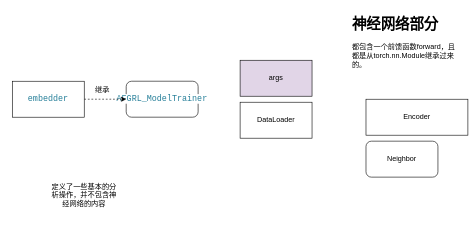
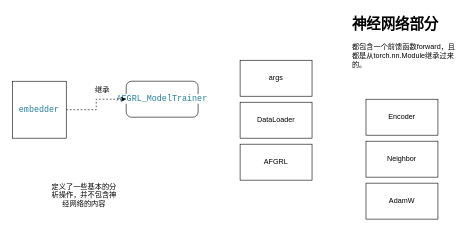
node "args": fillcolor #e1d5e7 -> #ffffff
node "embedder": size 72x36 -> 54x57
node "Encoder": size 102x36 -> 72x36
node "Neighbor": shape rounded rectangle -> rectangle
node "AFGRL": added
node "AdamW": added
